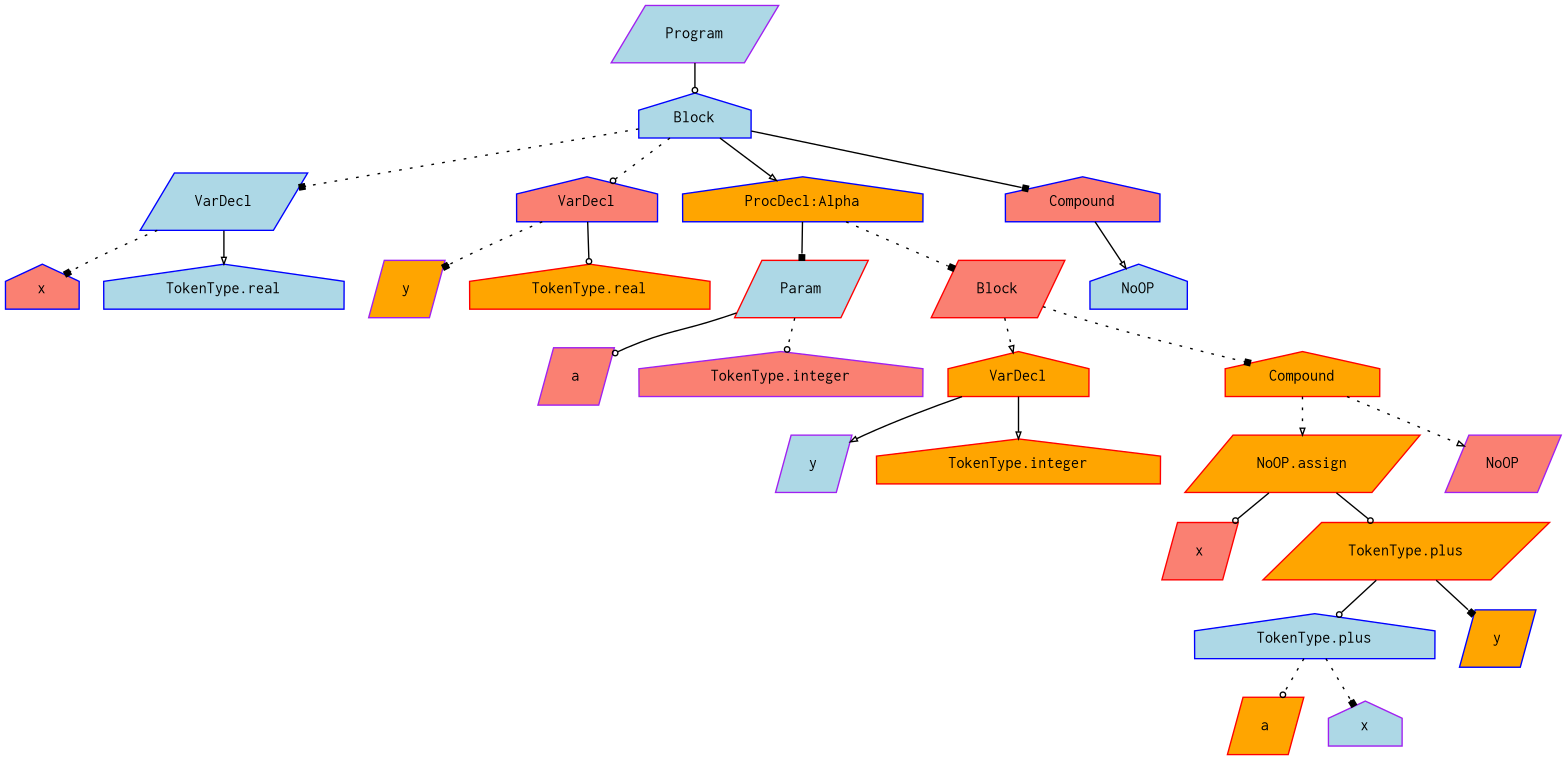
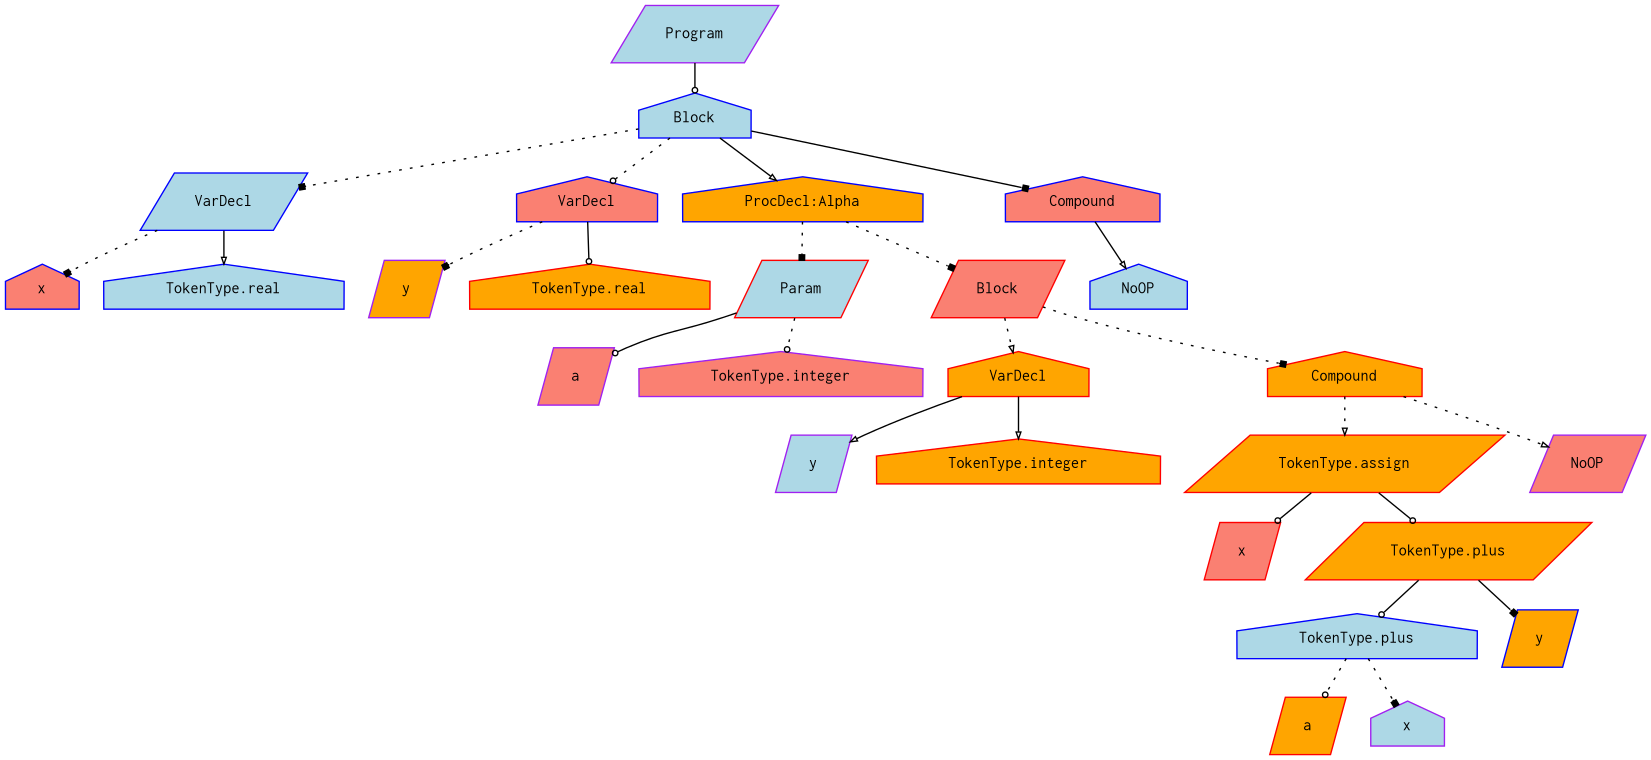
edge "ProcDecl:Alpha" -> "Param": style solid -> dotted
node "NoOP.assign": label "NoOP.assign" -> "TokenType.assign"
